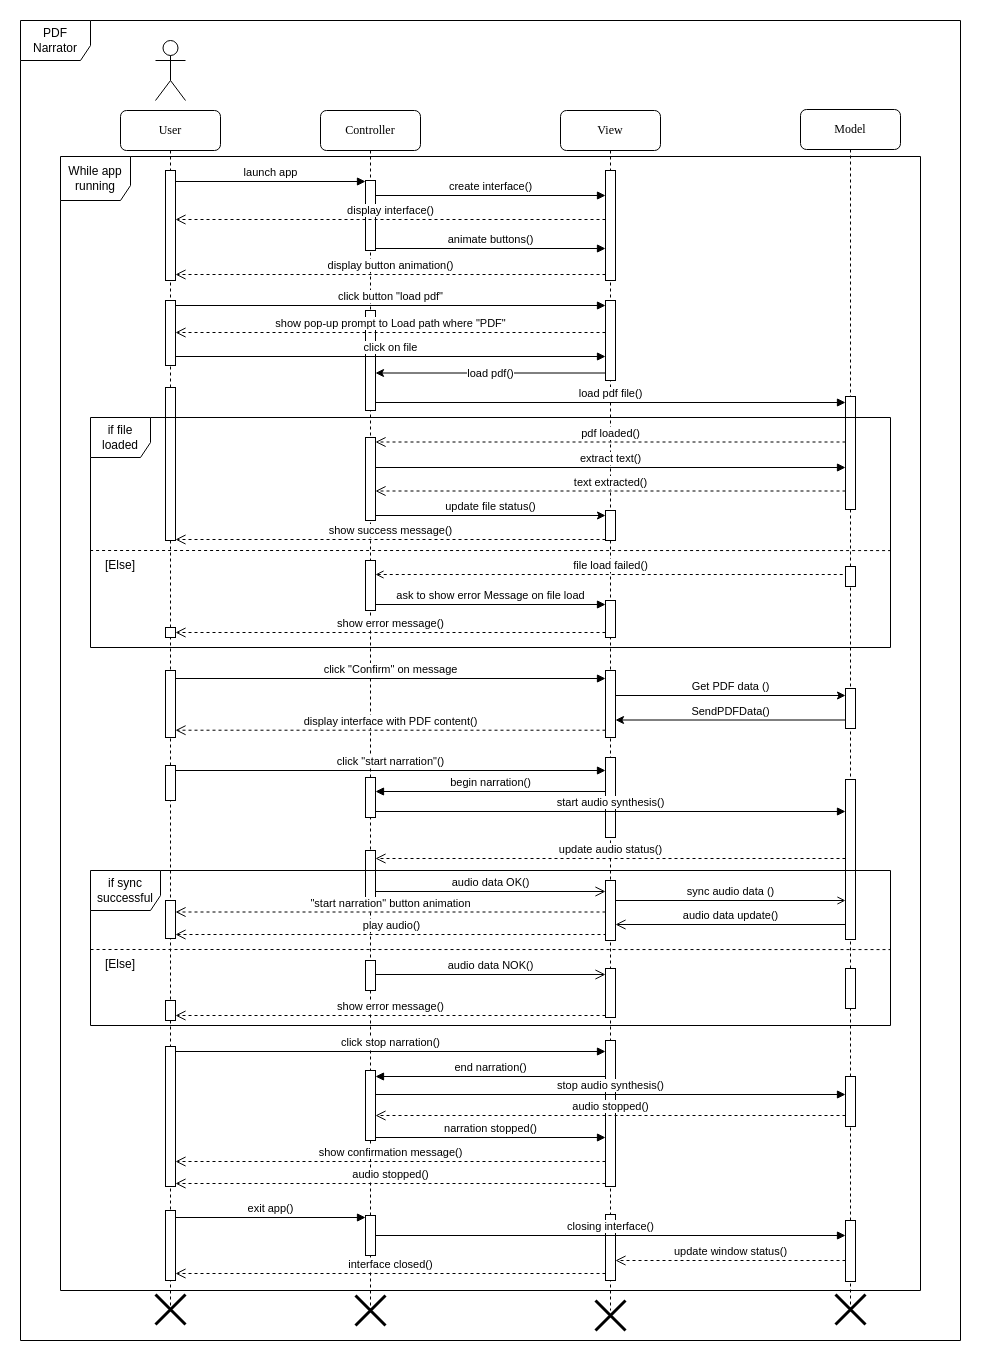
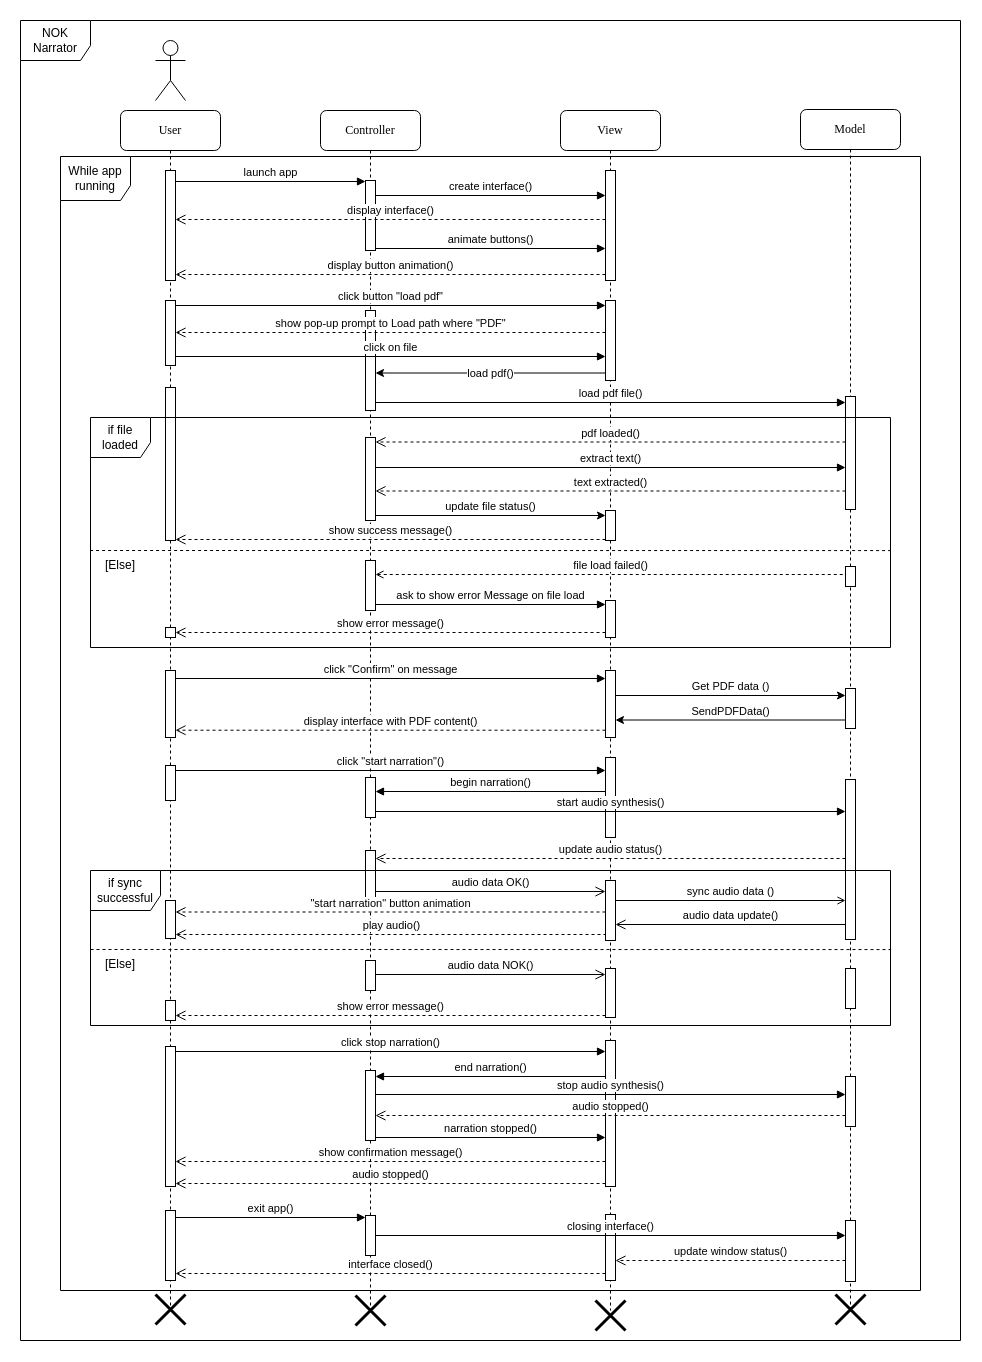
node "PDF Narrator": label "PDF Narrator" -> "NOK Narrator"
